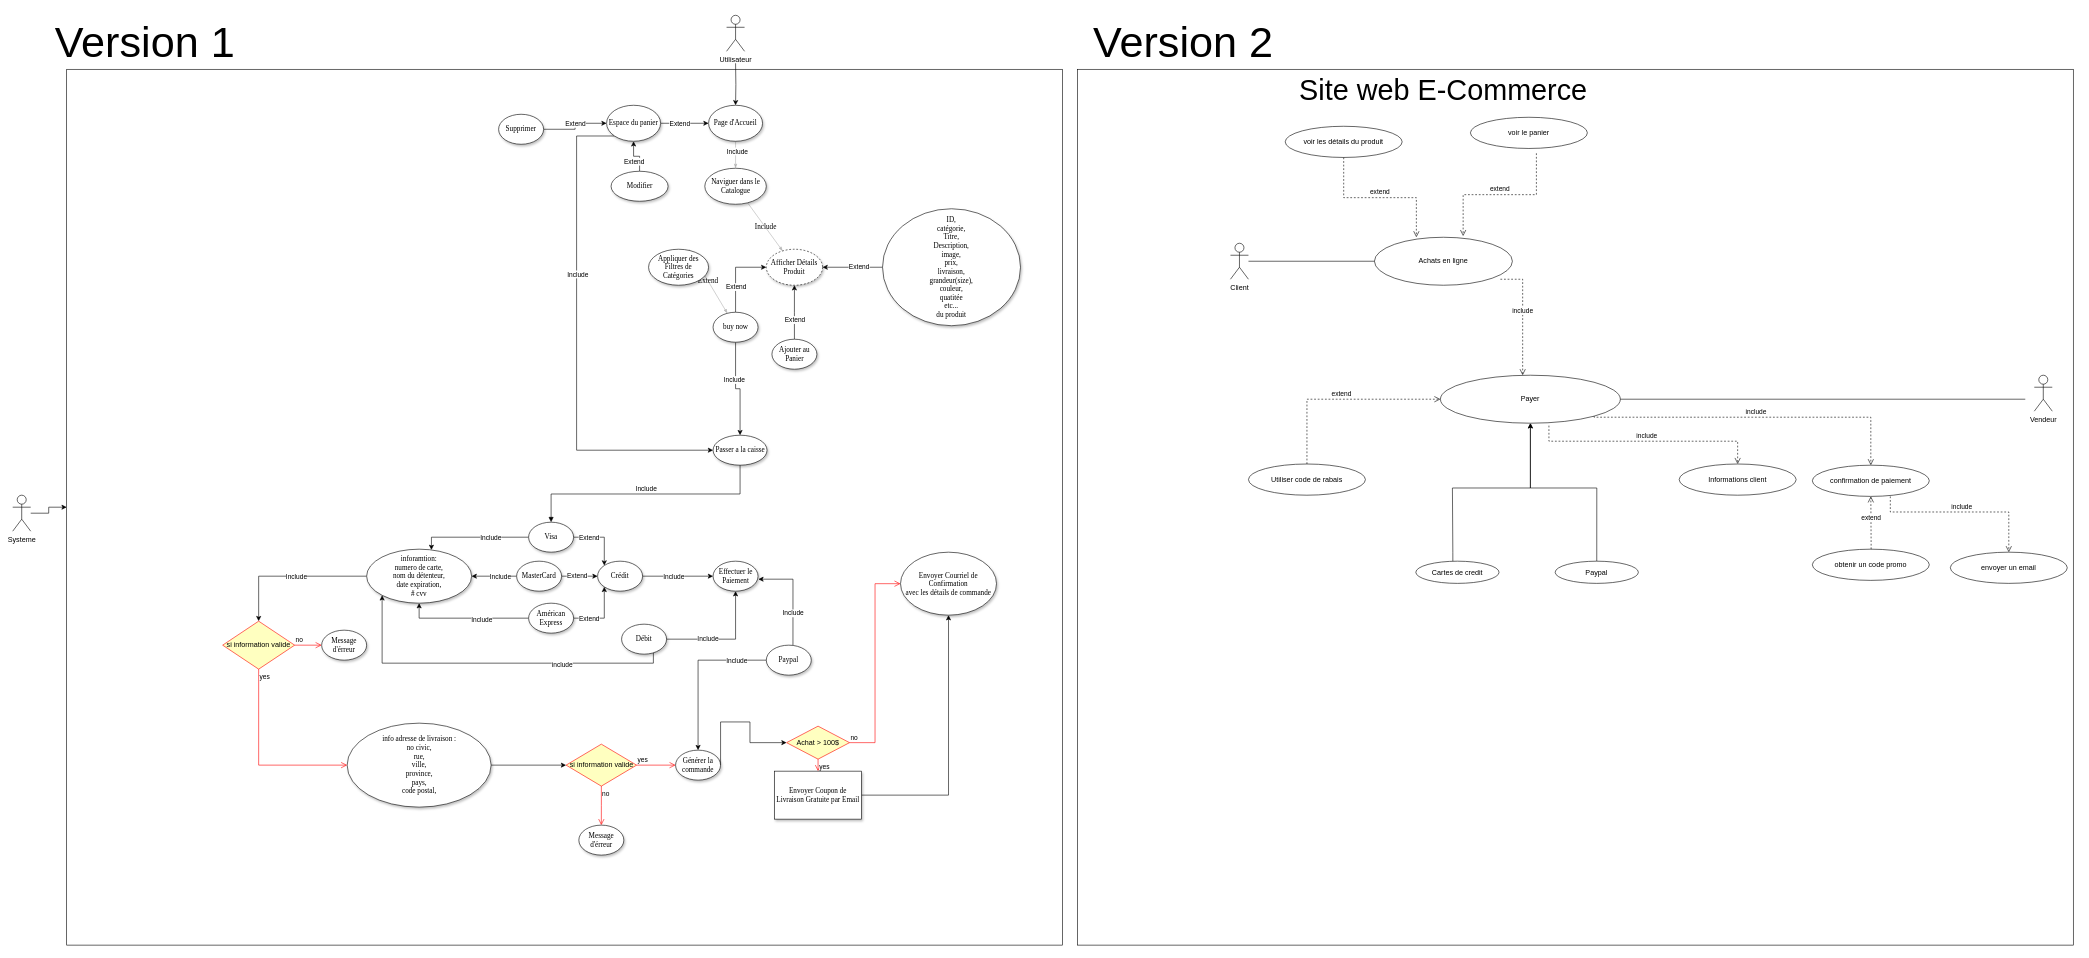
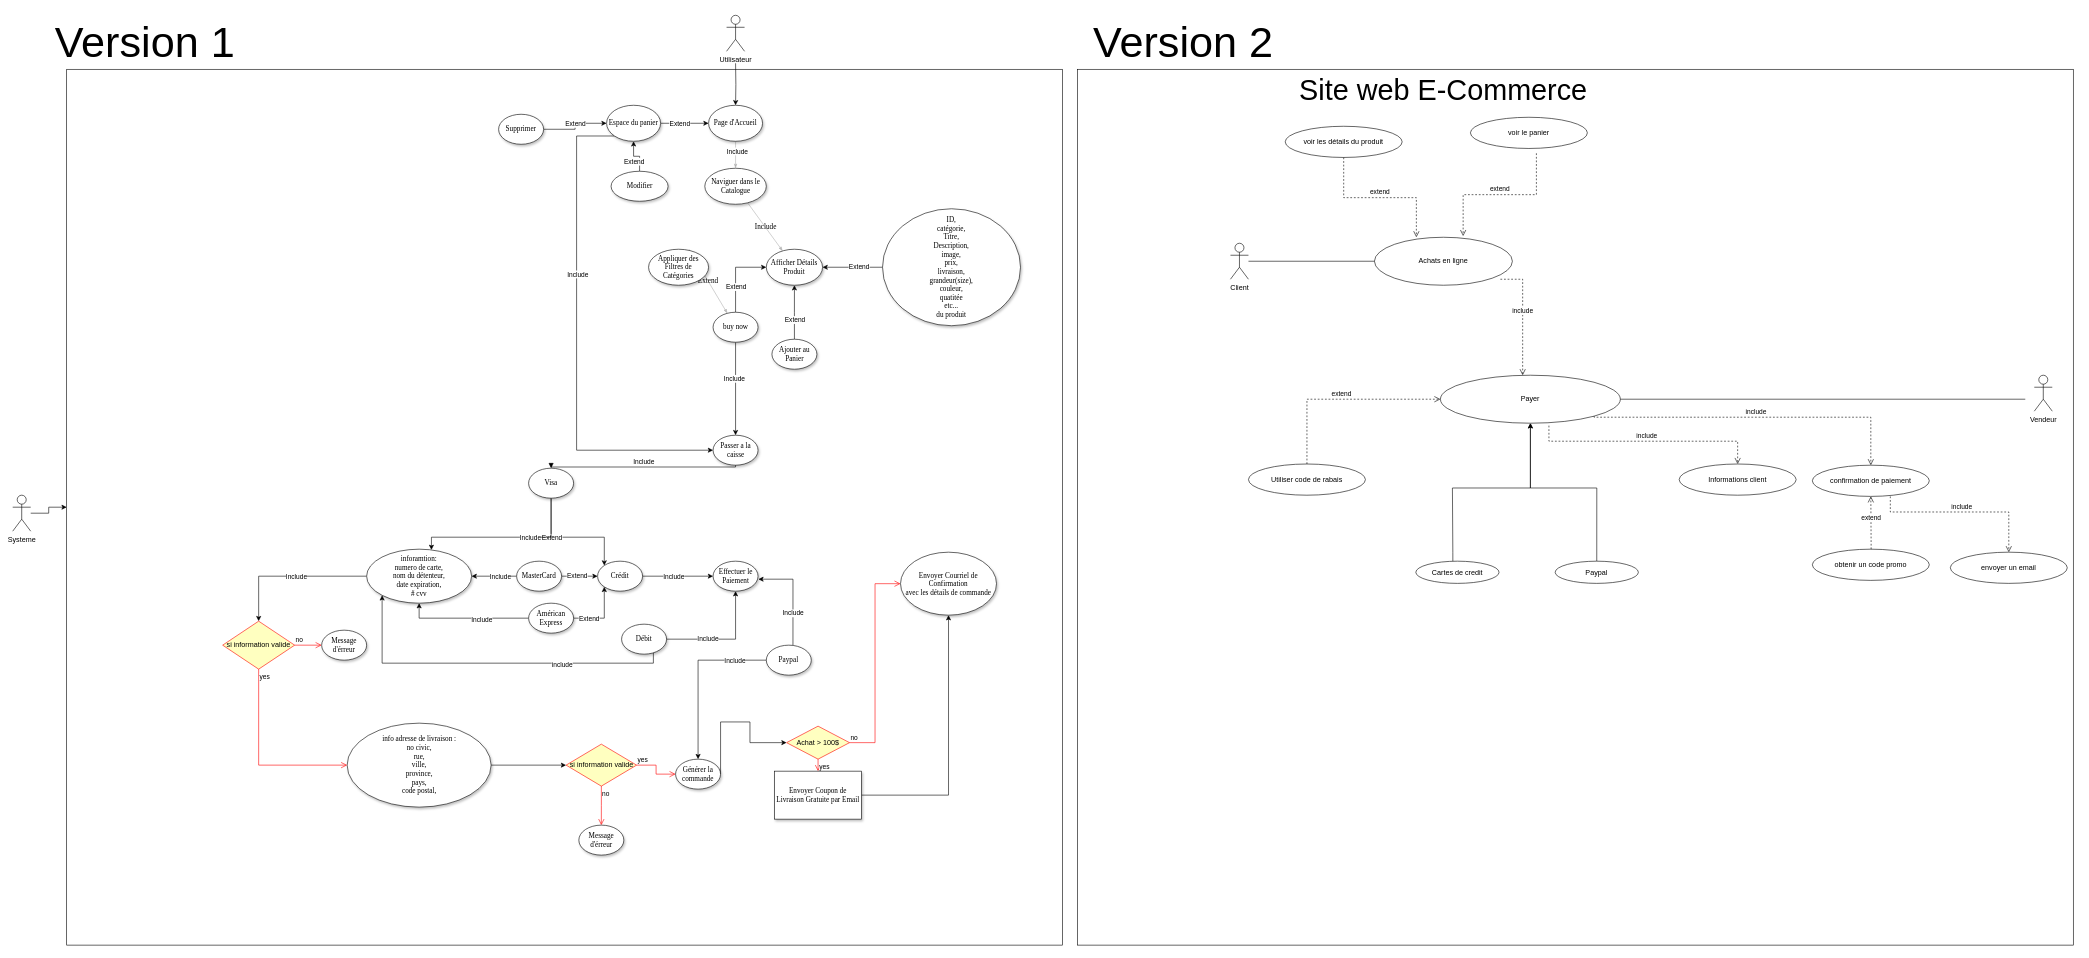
node "Afficher Détails Produit": style dashed -> solid
node "Passer a la caisse": size 54x30 -> 45x30
node "Visa": moved (551, 537) -> (551, 483)
node "Générer la commande": moved (698, 765) -> (698, 774)
